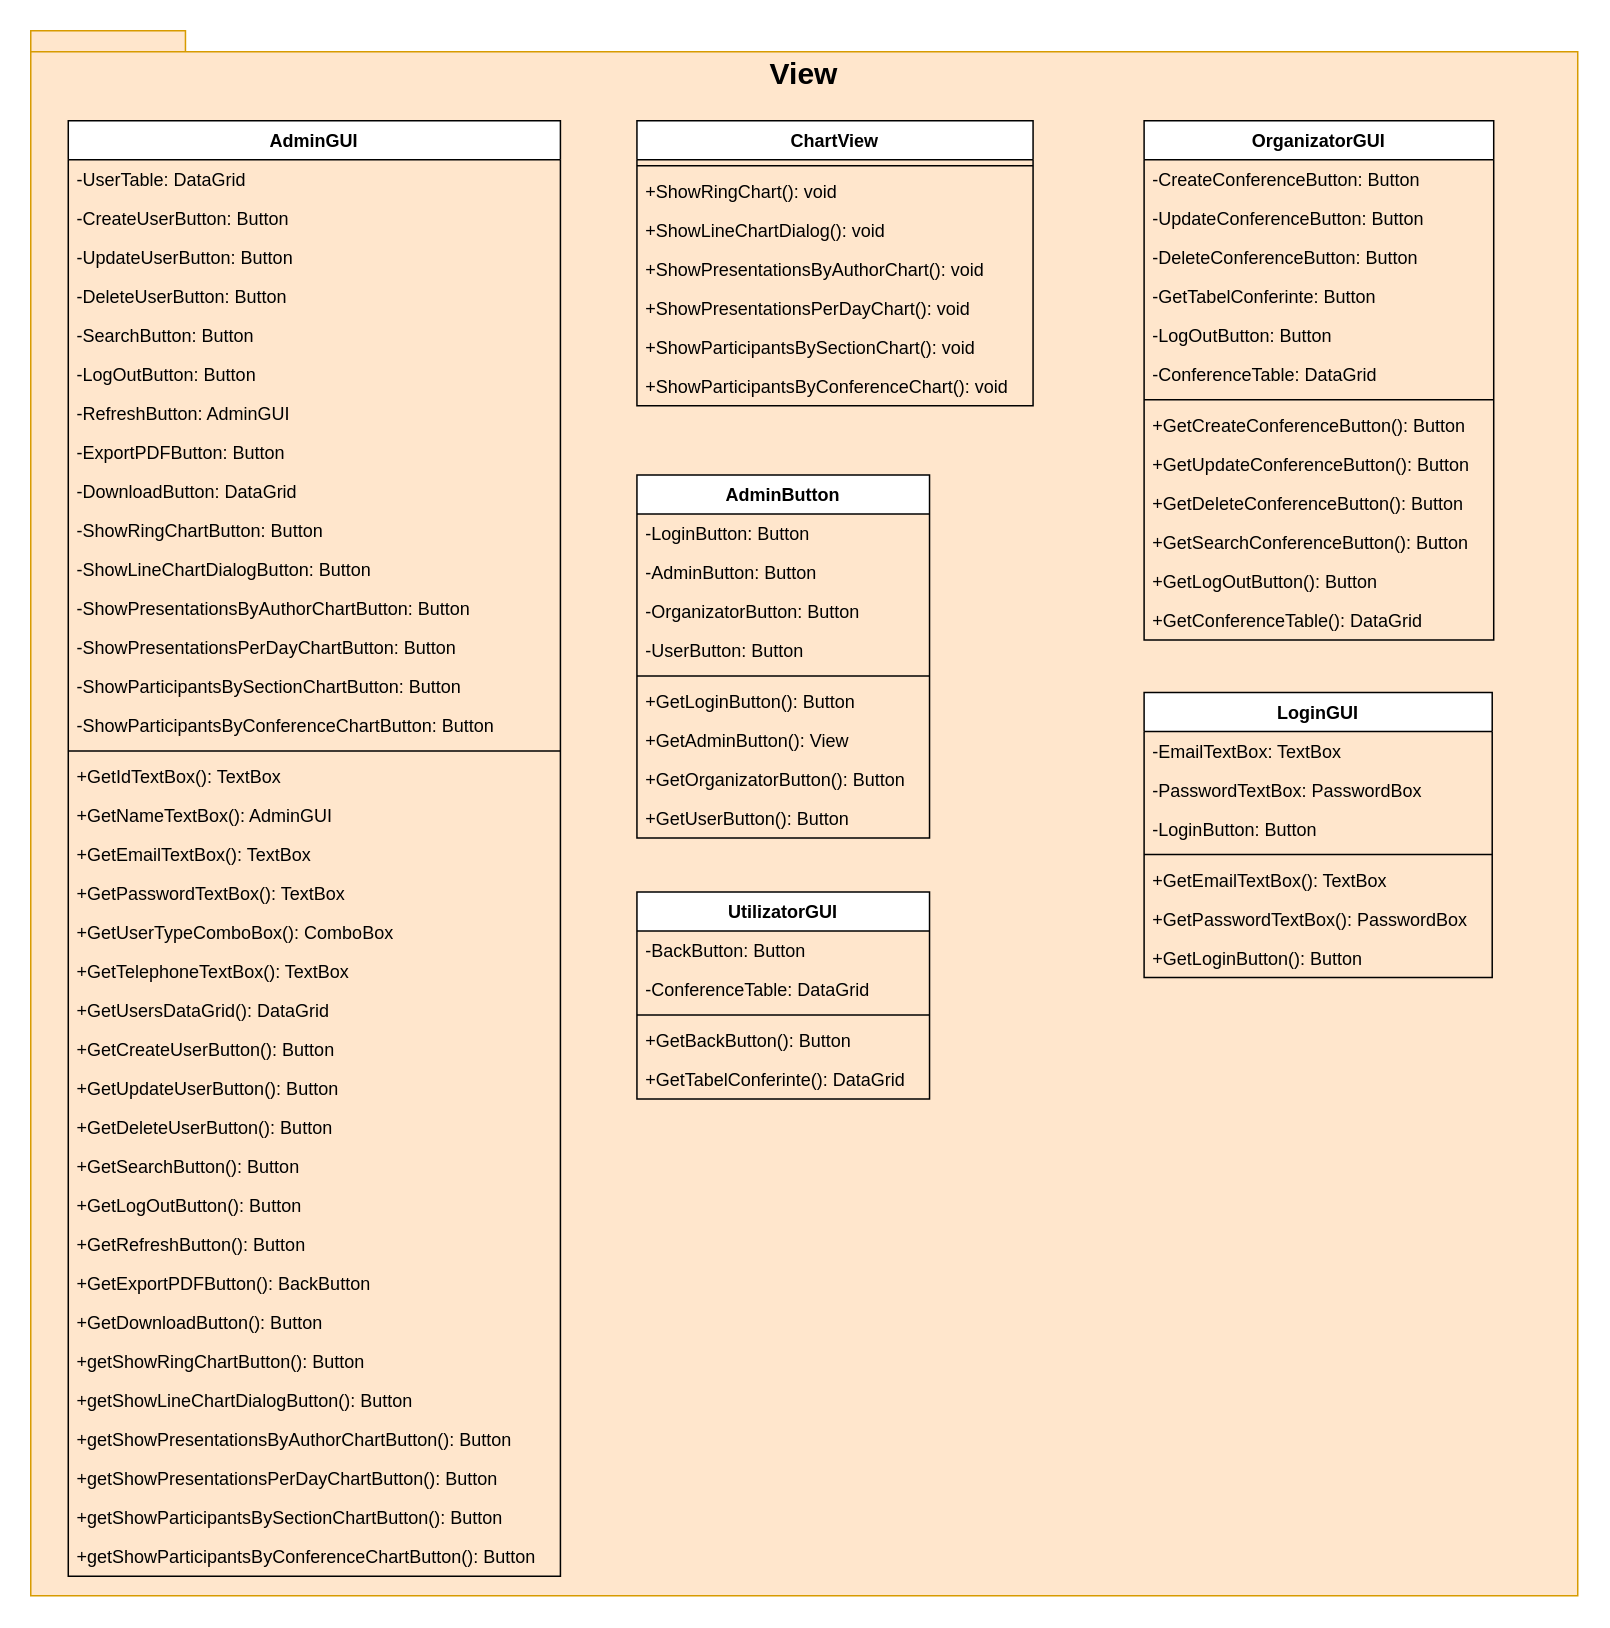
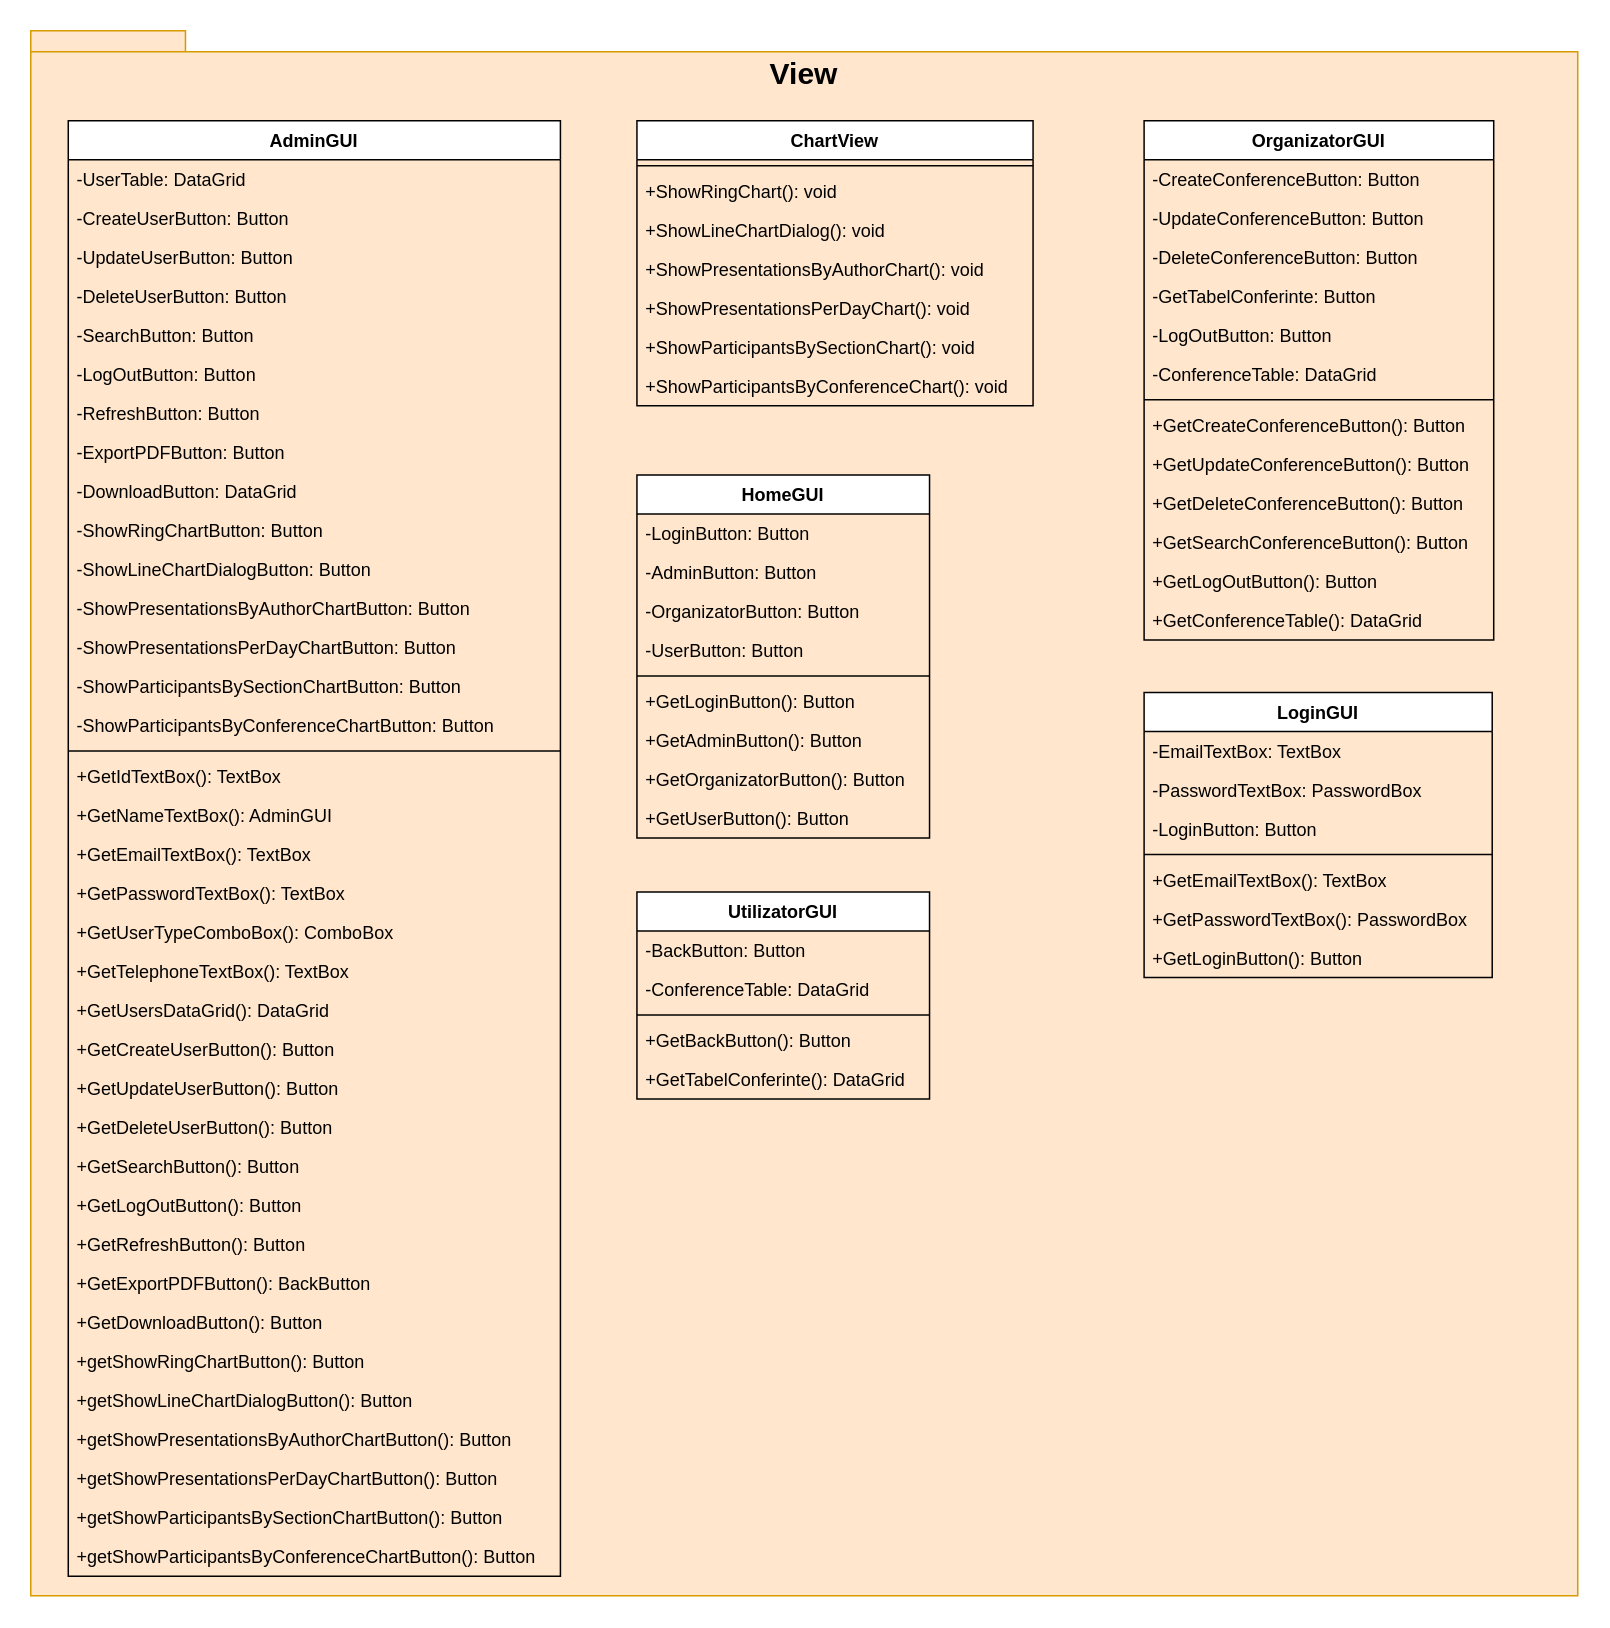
node "-RefreshButton: AdminGUI": label "-RefreshButton: AdminGUI" -> "-RefreshButton: Button"
node "AdminButton": label "AdminButton" -> "HomeGUI"
node "+GetAdminButton(): View": label "+GetAdminButton(): View" -> "+GetAdminButton(): Button"
